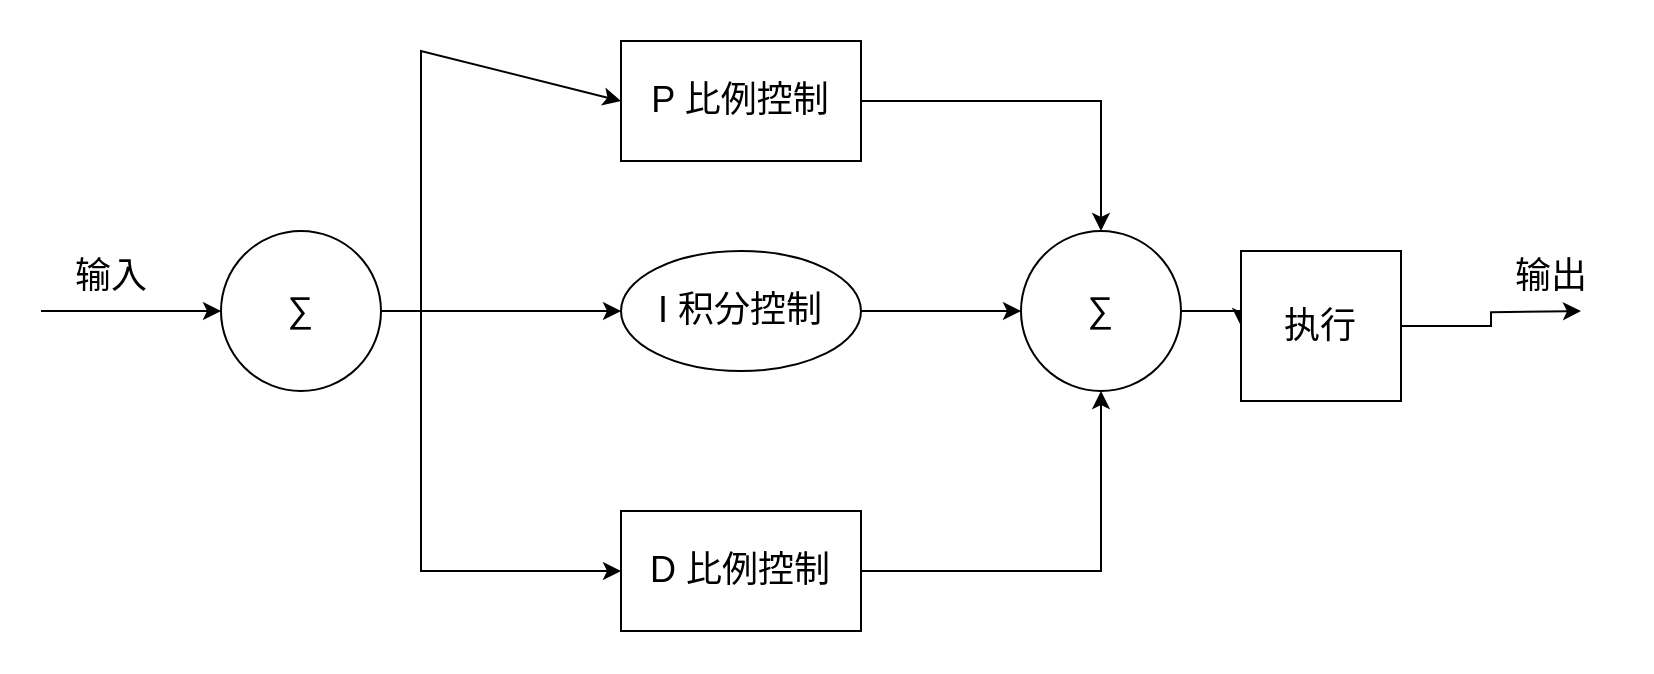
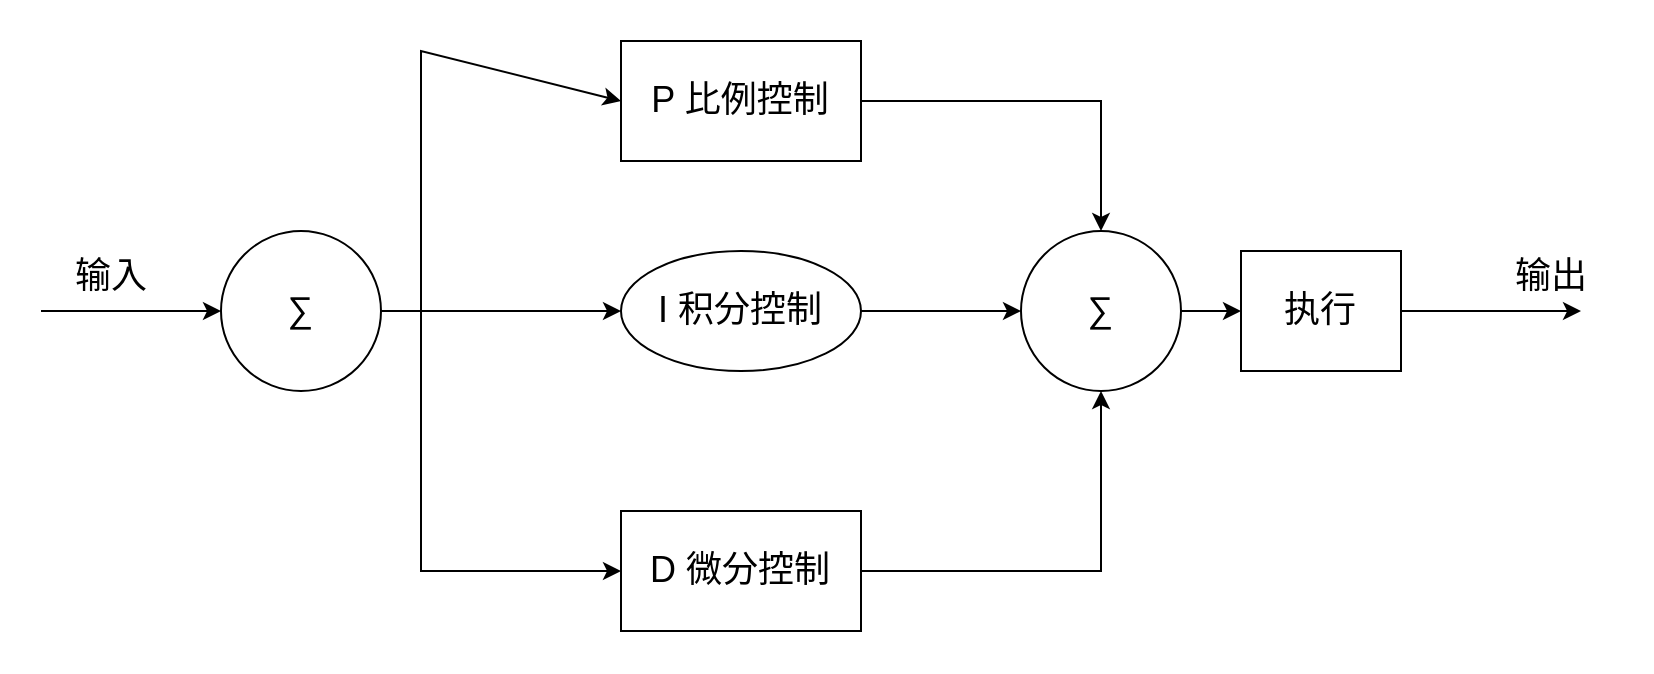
node "执行": size 160x150 -> 160x120
node "D 比例控制": label "D 比例控制" -> "D 微分控制"
